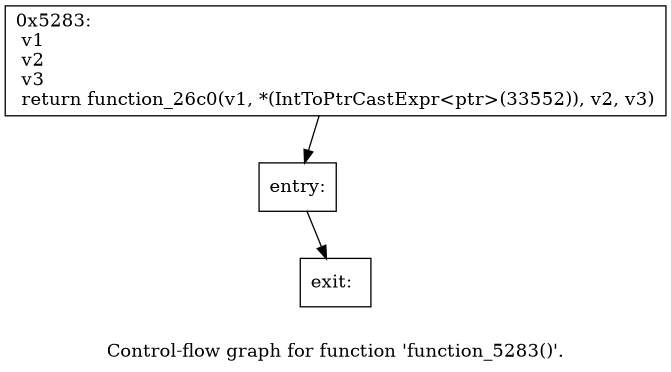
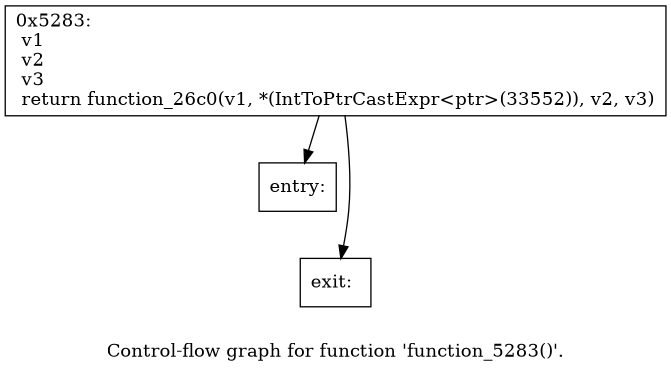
edge "entry:" -> "exit:": now "0x5283:" -> "exit:"
